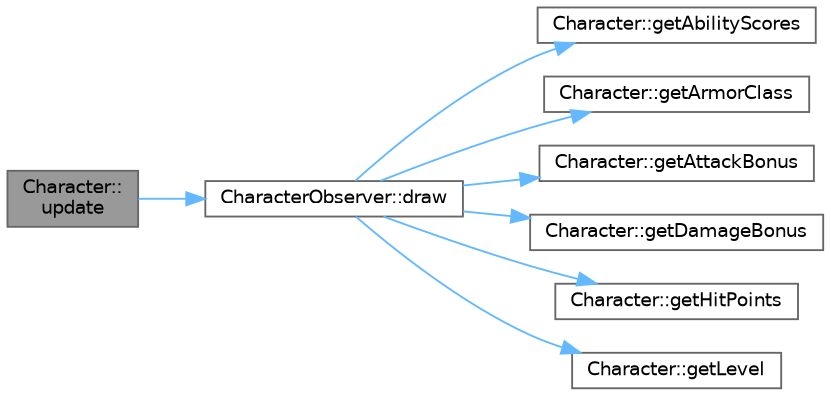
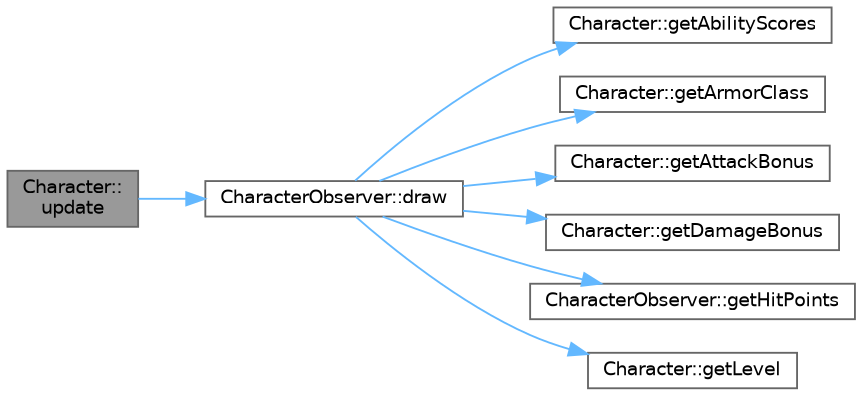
node "Character::getHitPoints": label "Character::getHitPoints" -> "CharacterObserver::getHitPoints"
